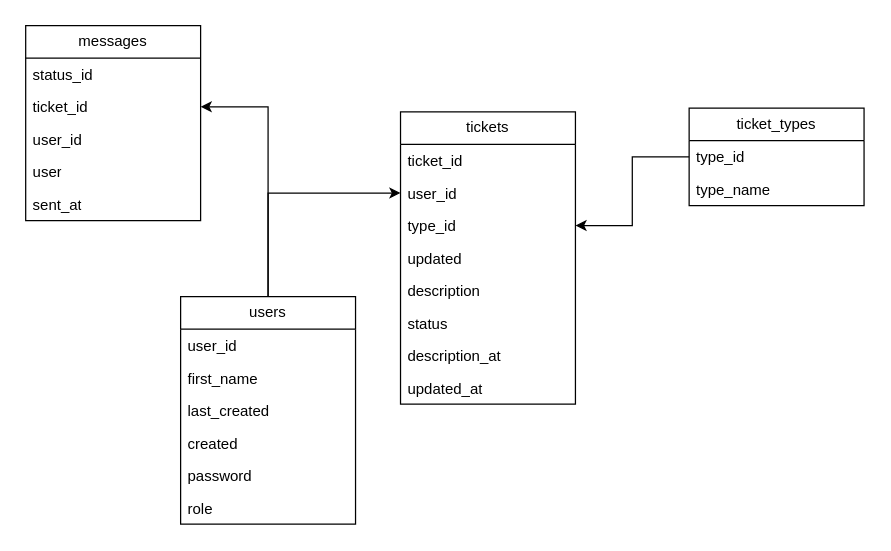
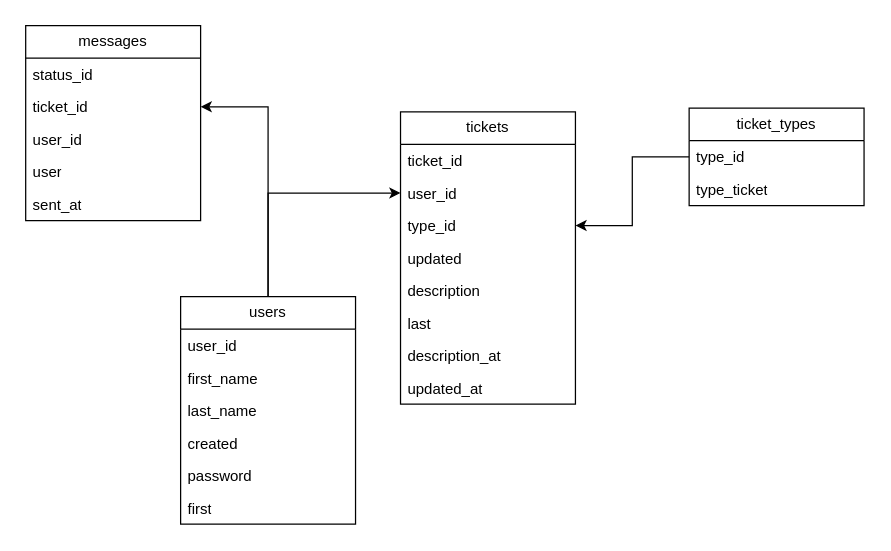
node "type_name": label "type_name" -> "type_ticket"
node "status": label "status" -> "last"
node "last_created": label "last_created" -> "last_name"
node "role": label "role" -> "first"
